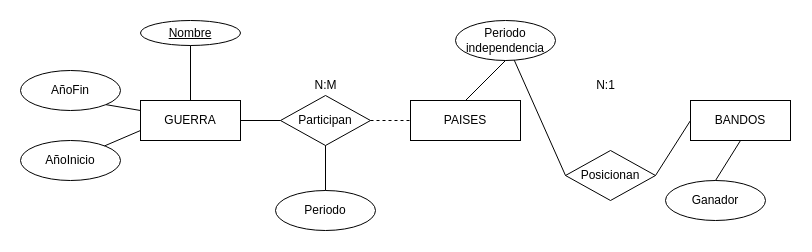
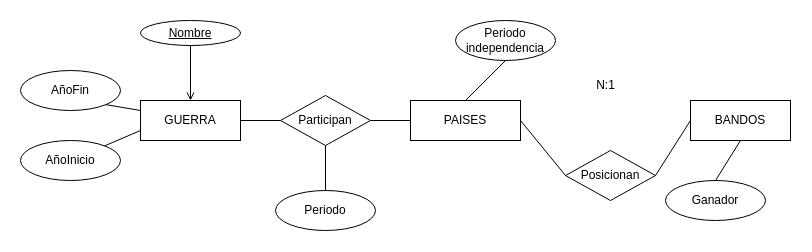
node "N:M": removed
edge "Nombre" -- "GUERRA": arrowhead none -> open
edge "Periodo independencia" -- "Posicionan": now "PAISES" -- "Posicionan"
edge "Participan" -- "PAISES": style dashed -> solid
